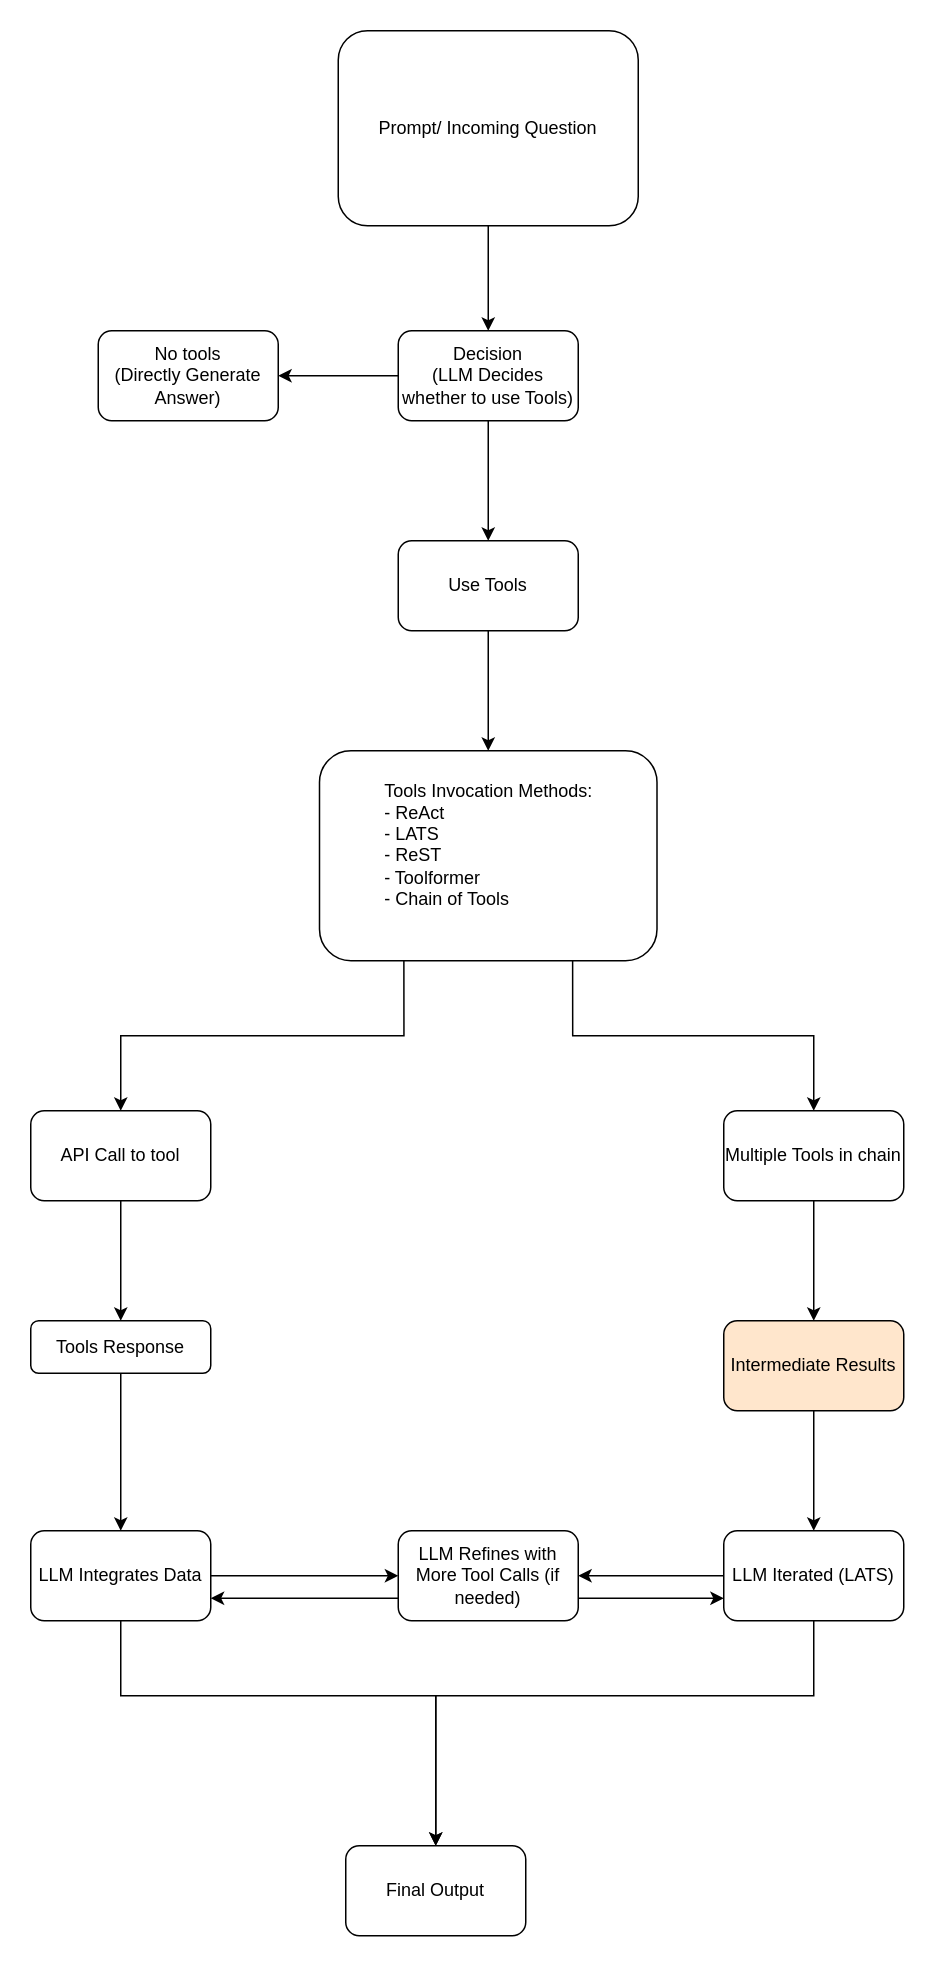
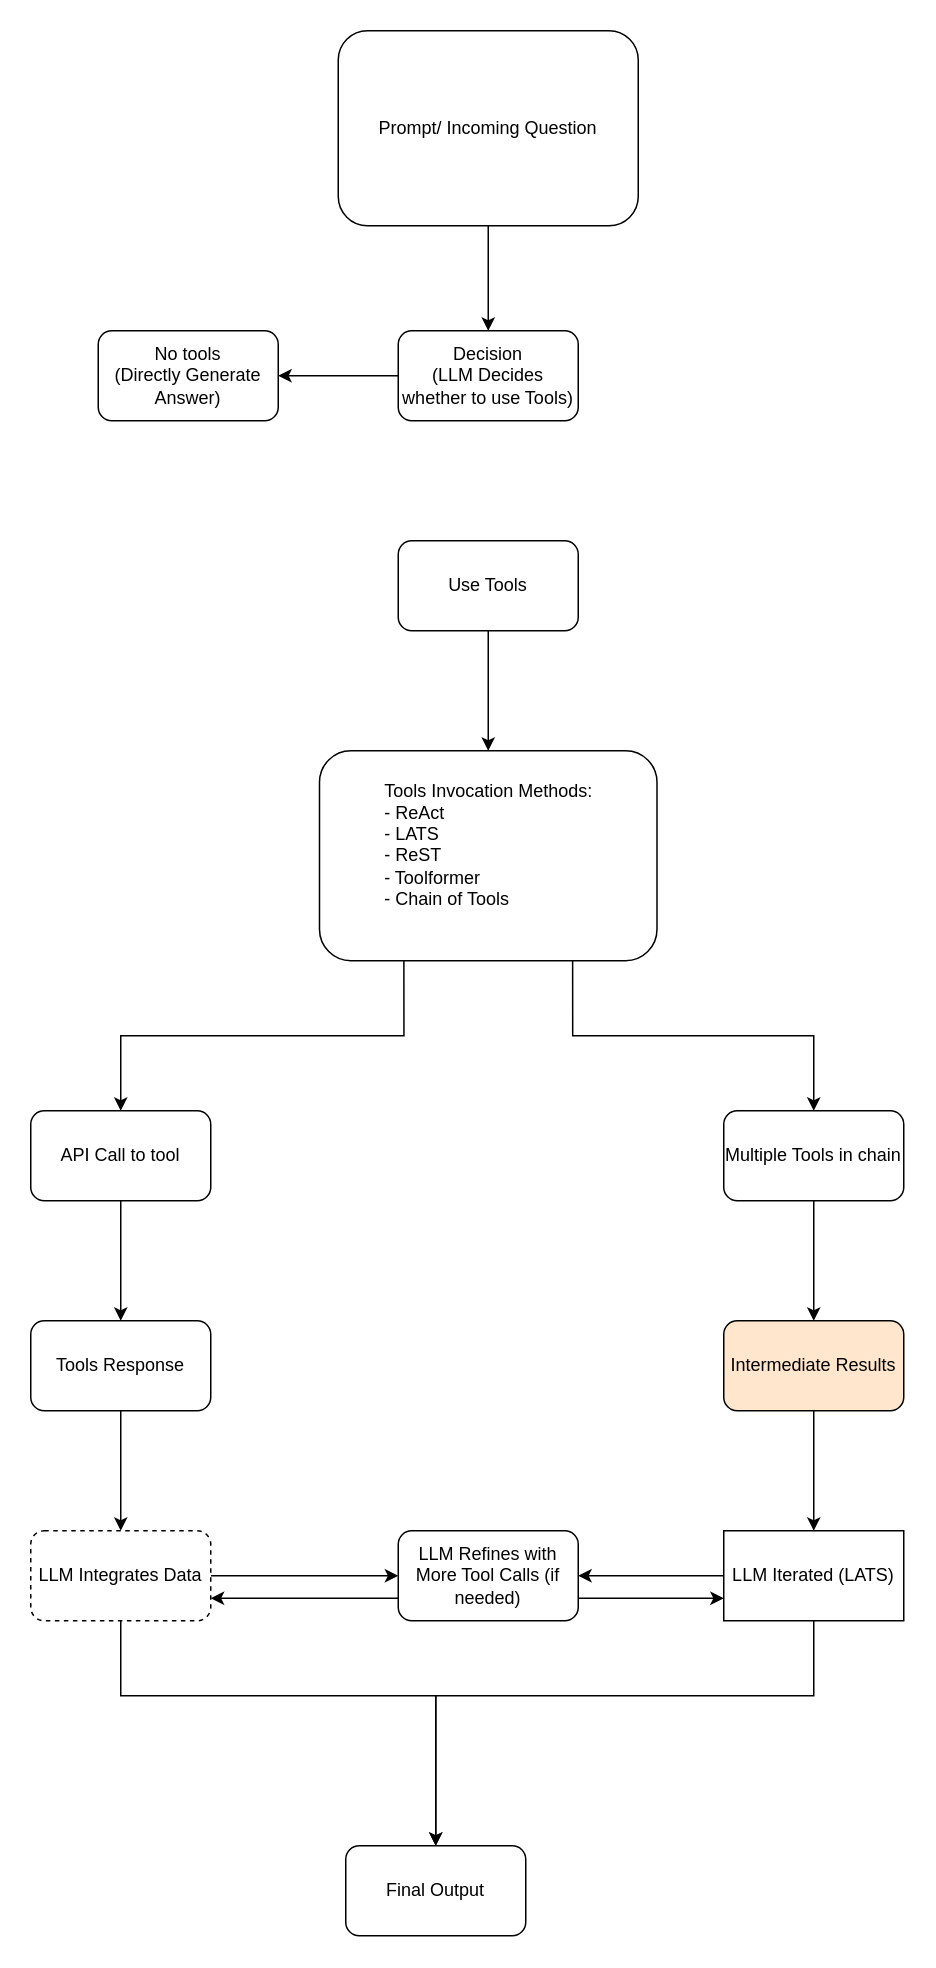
edge "Decision (LLM Decides whether to use Tools)" -> "Use Tools": removed
node "Tools Response": size 180x53 -> 180x90
node "LLM Integrates Data": style solid -> dashed
node "LLM Iterated (LATS)": shape rounded rectangle -> rectangle
